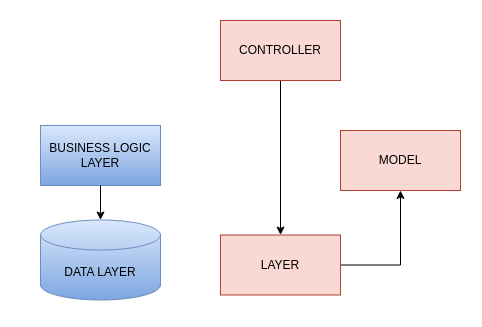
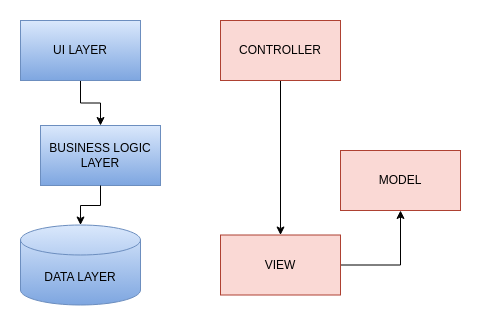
node "UI LAYER": added
edge "UI LAYER" -> "BUSINESS LOGIC LAYER": added
node "MODEL": moved (401, 161) -> (401, 181)
node "DATA LAYER": moved (101, 260) -> (81, 265)
node "LAYER": label "LAYER" -> "VIEW"
